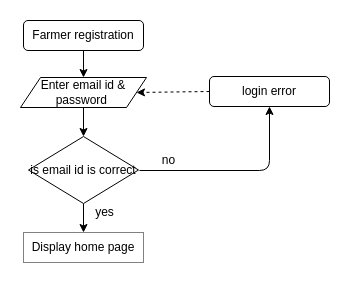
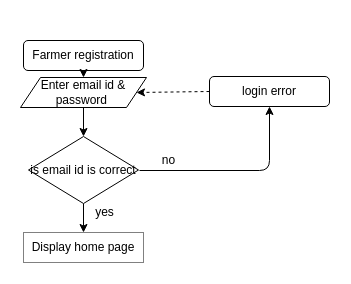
node "Farmer registration": moved (84, 36) -> (84, 56)
